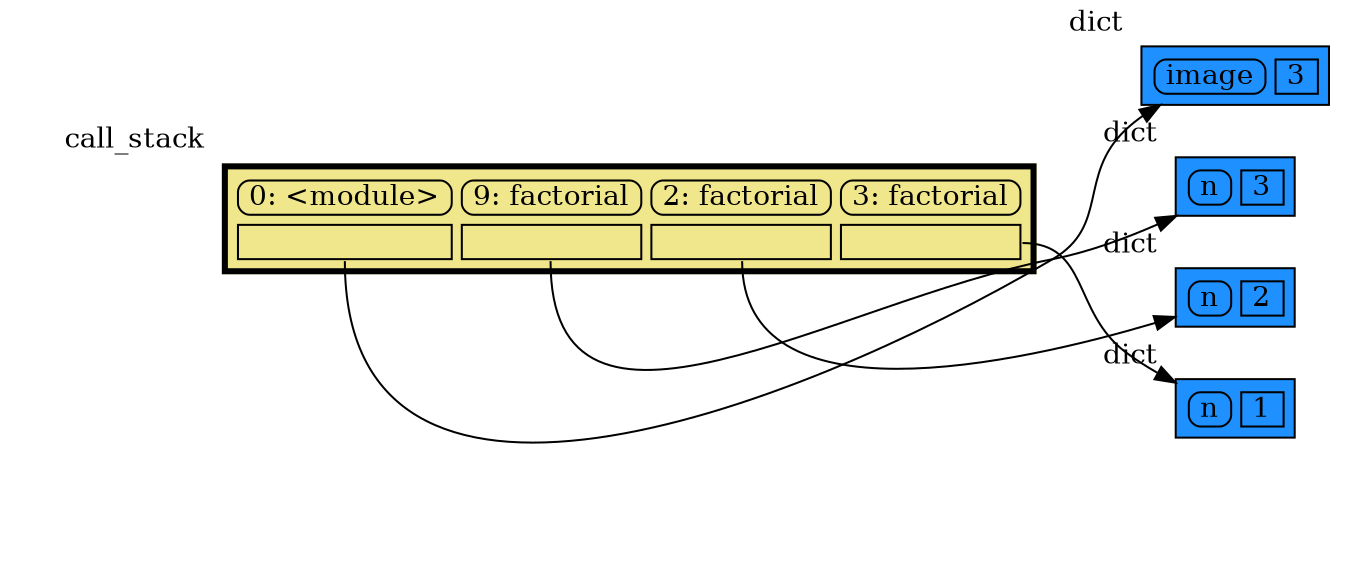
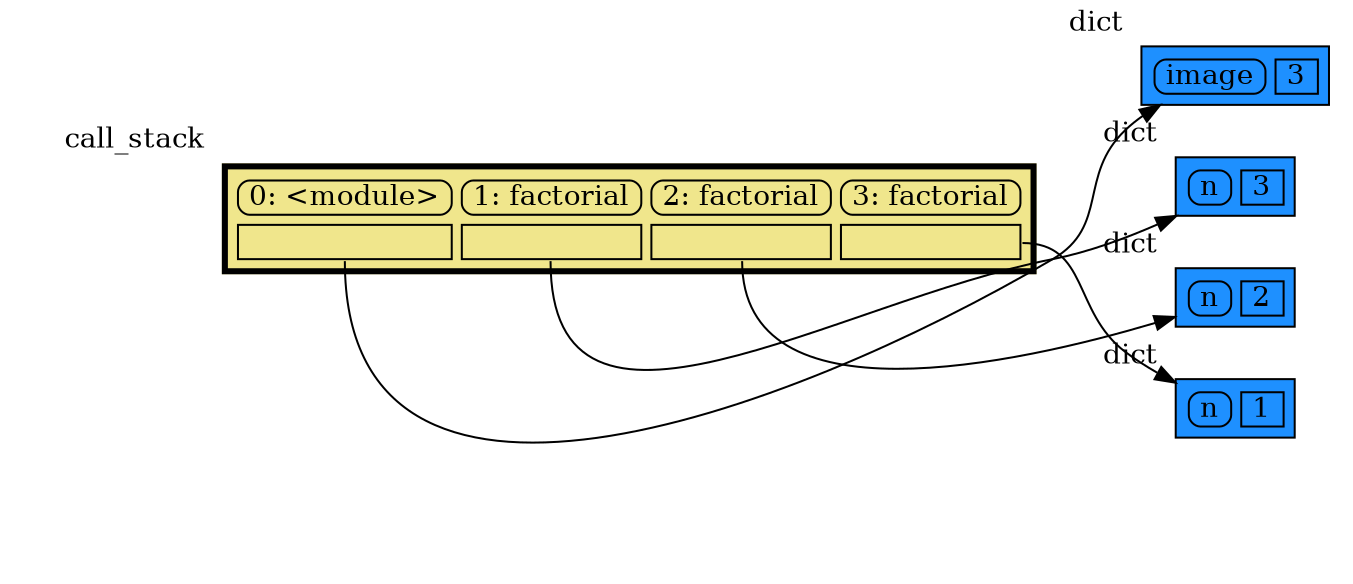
node "0: <module>": text "9: factorial" -> "1: factorial"
